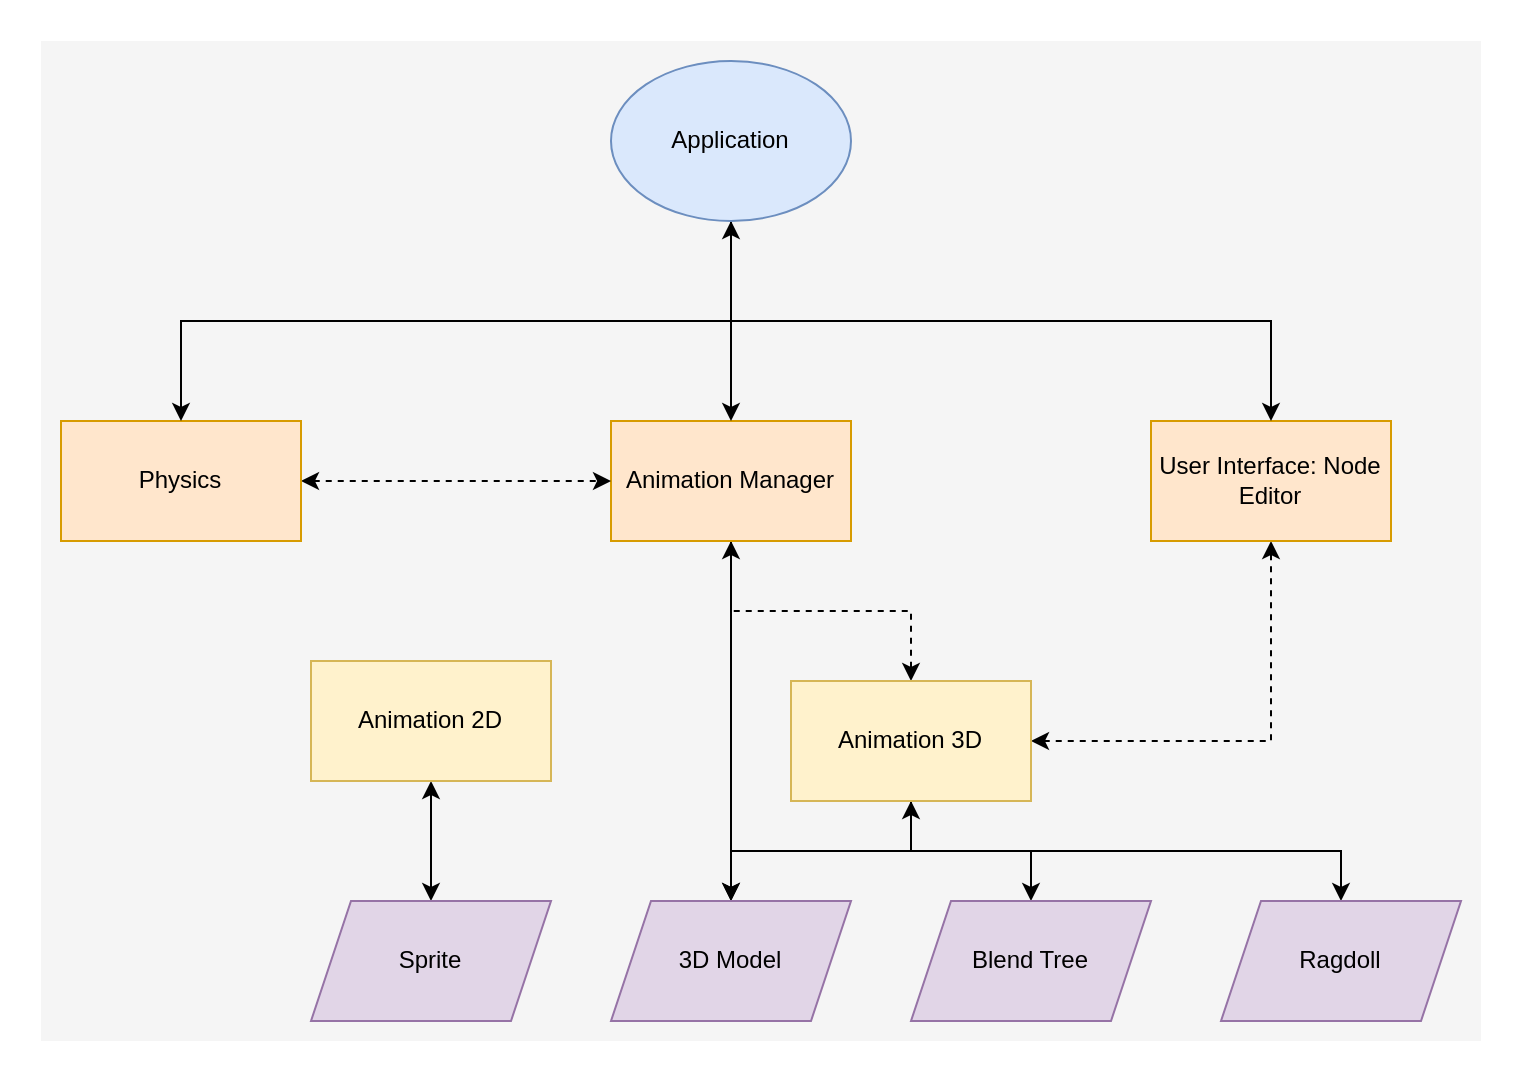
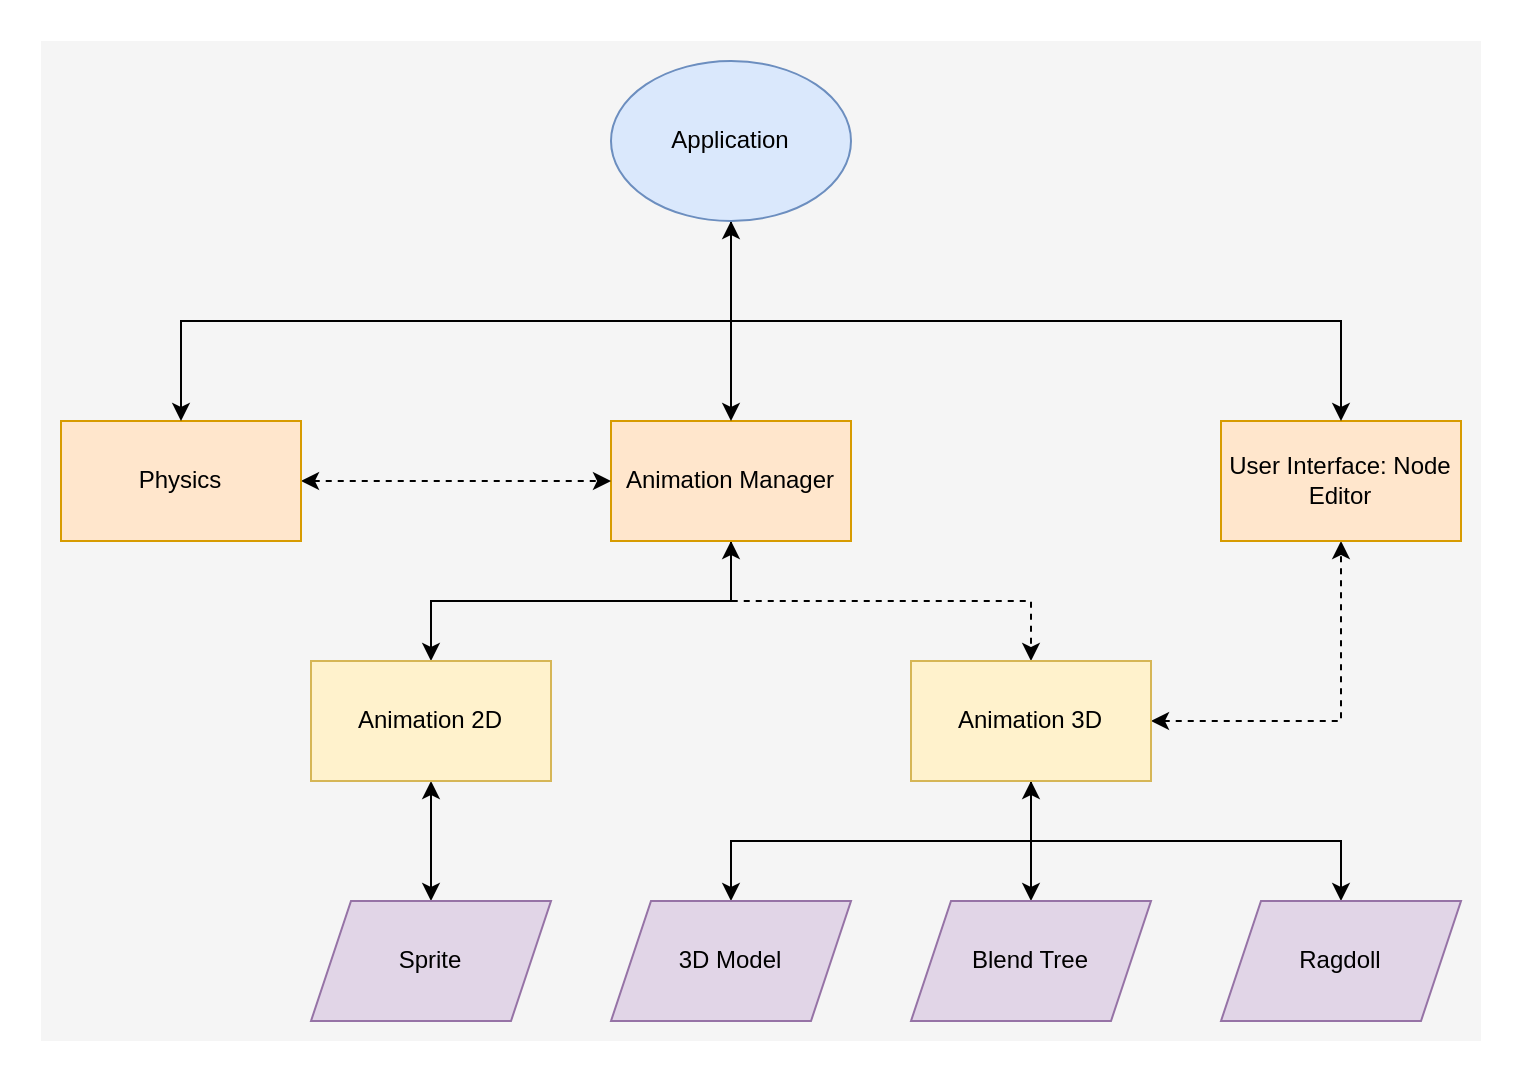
node "User Interface: Node Editor": moved (1271, 481) -> (1341, 481)
edge "Animation Manager" -> "3D Model": now "Animation Manager" -> "Animation 2D"
node "Animation 3D": moved (911, 741) -> (1031, 721)
